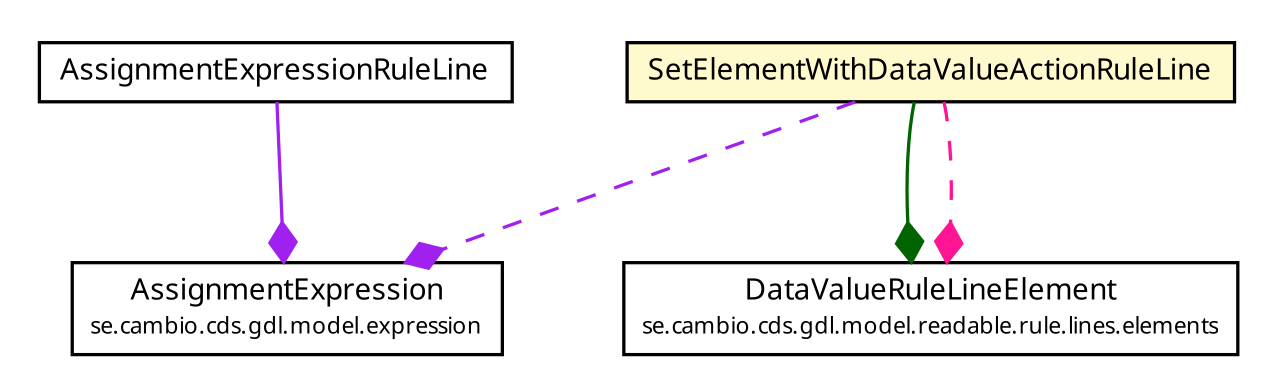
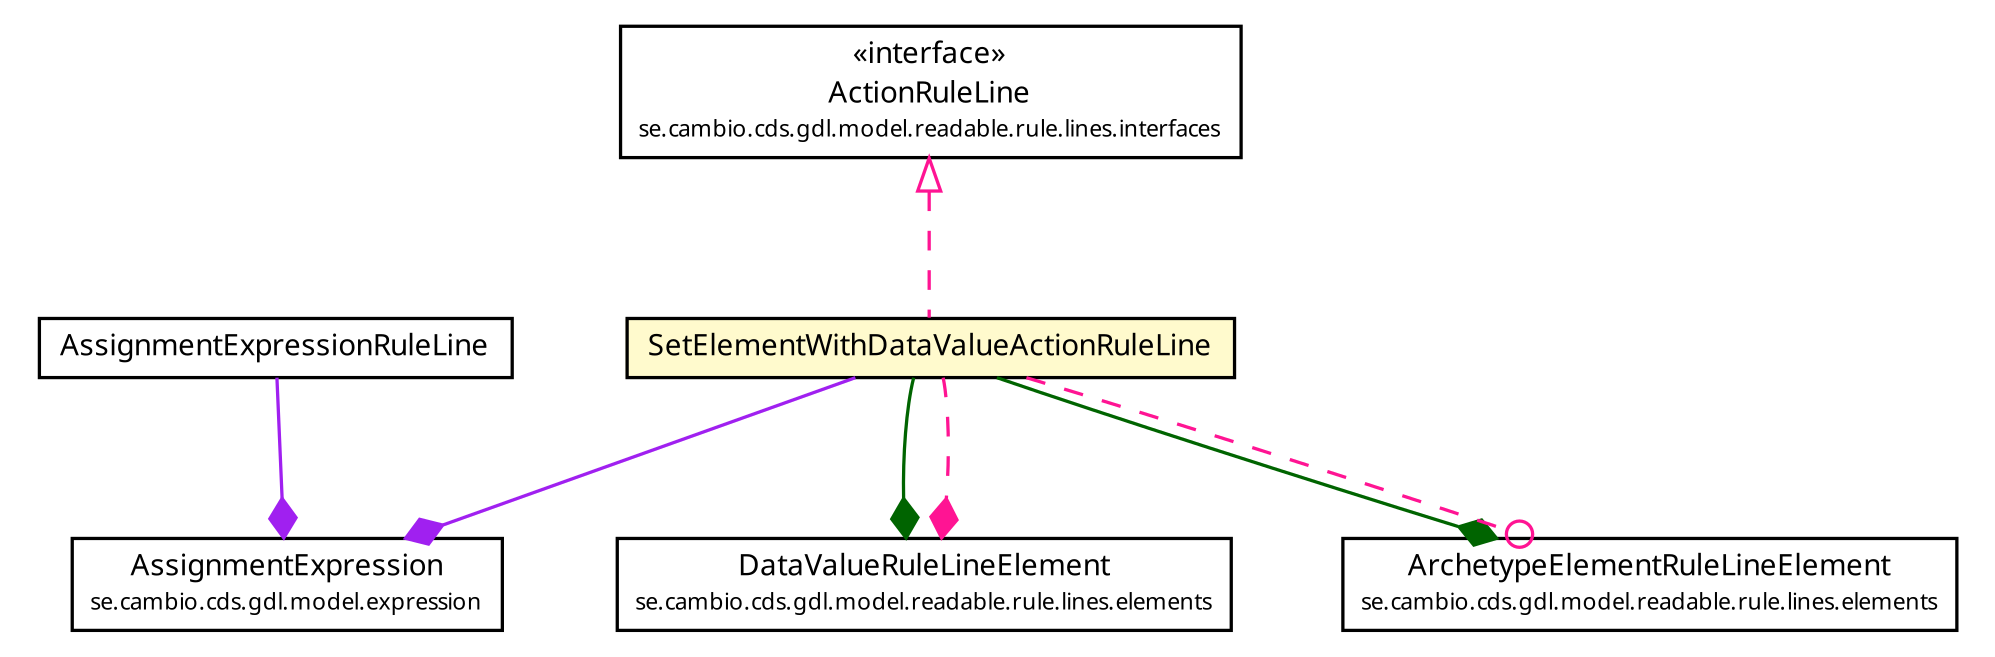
node "ActionRuleLine": added
edge "SetElementWithDataValueActionRuleLine" -> "AssignmentExpression": style dashed -> solid
node "ArchetypeElementRuleLineElement": added
